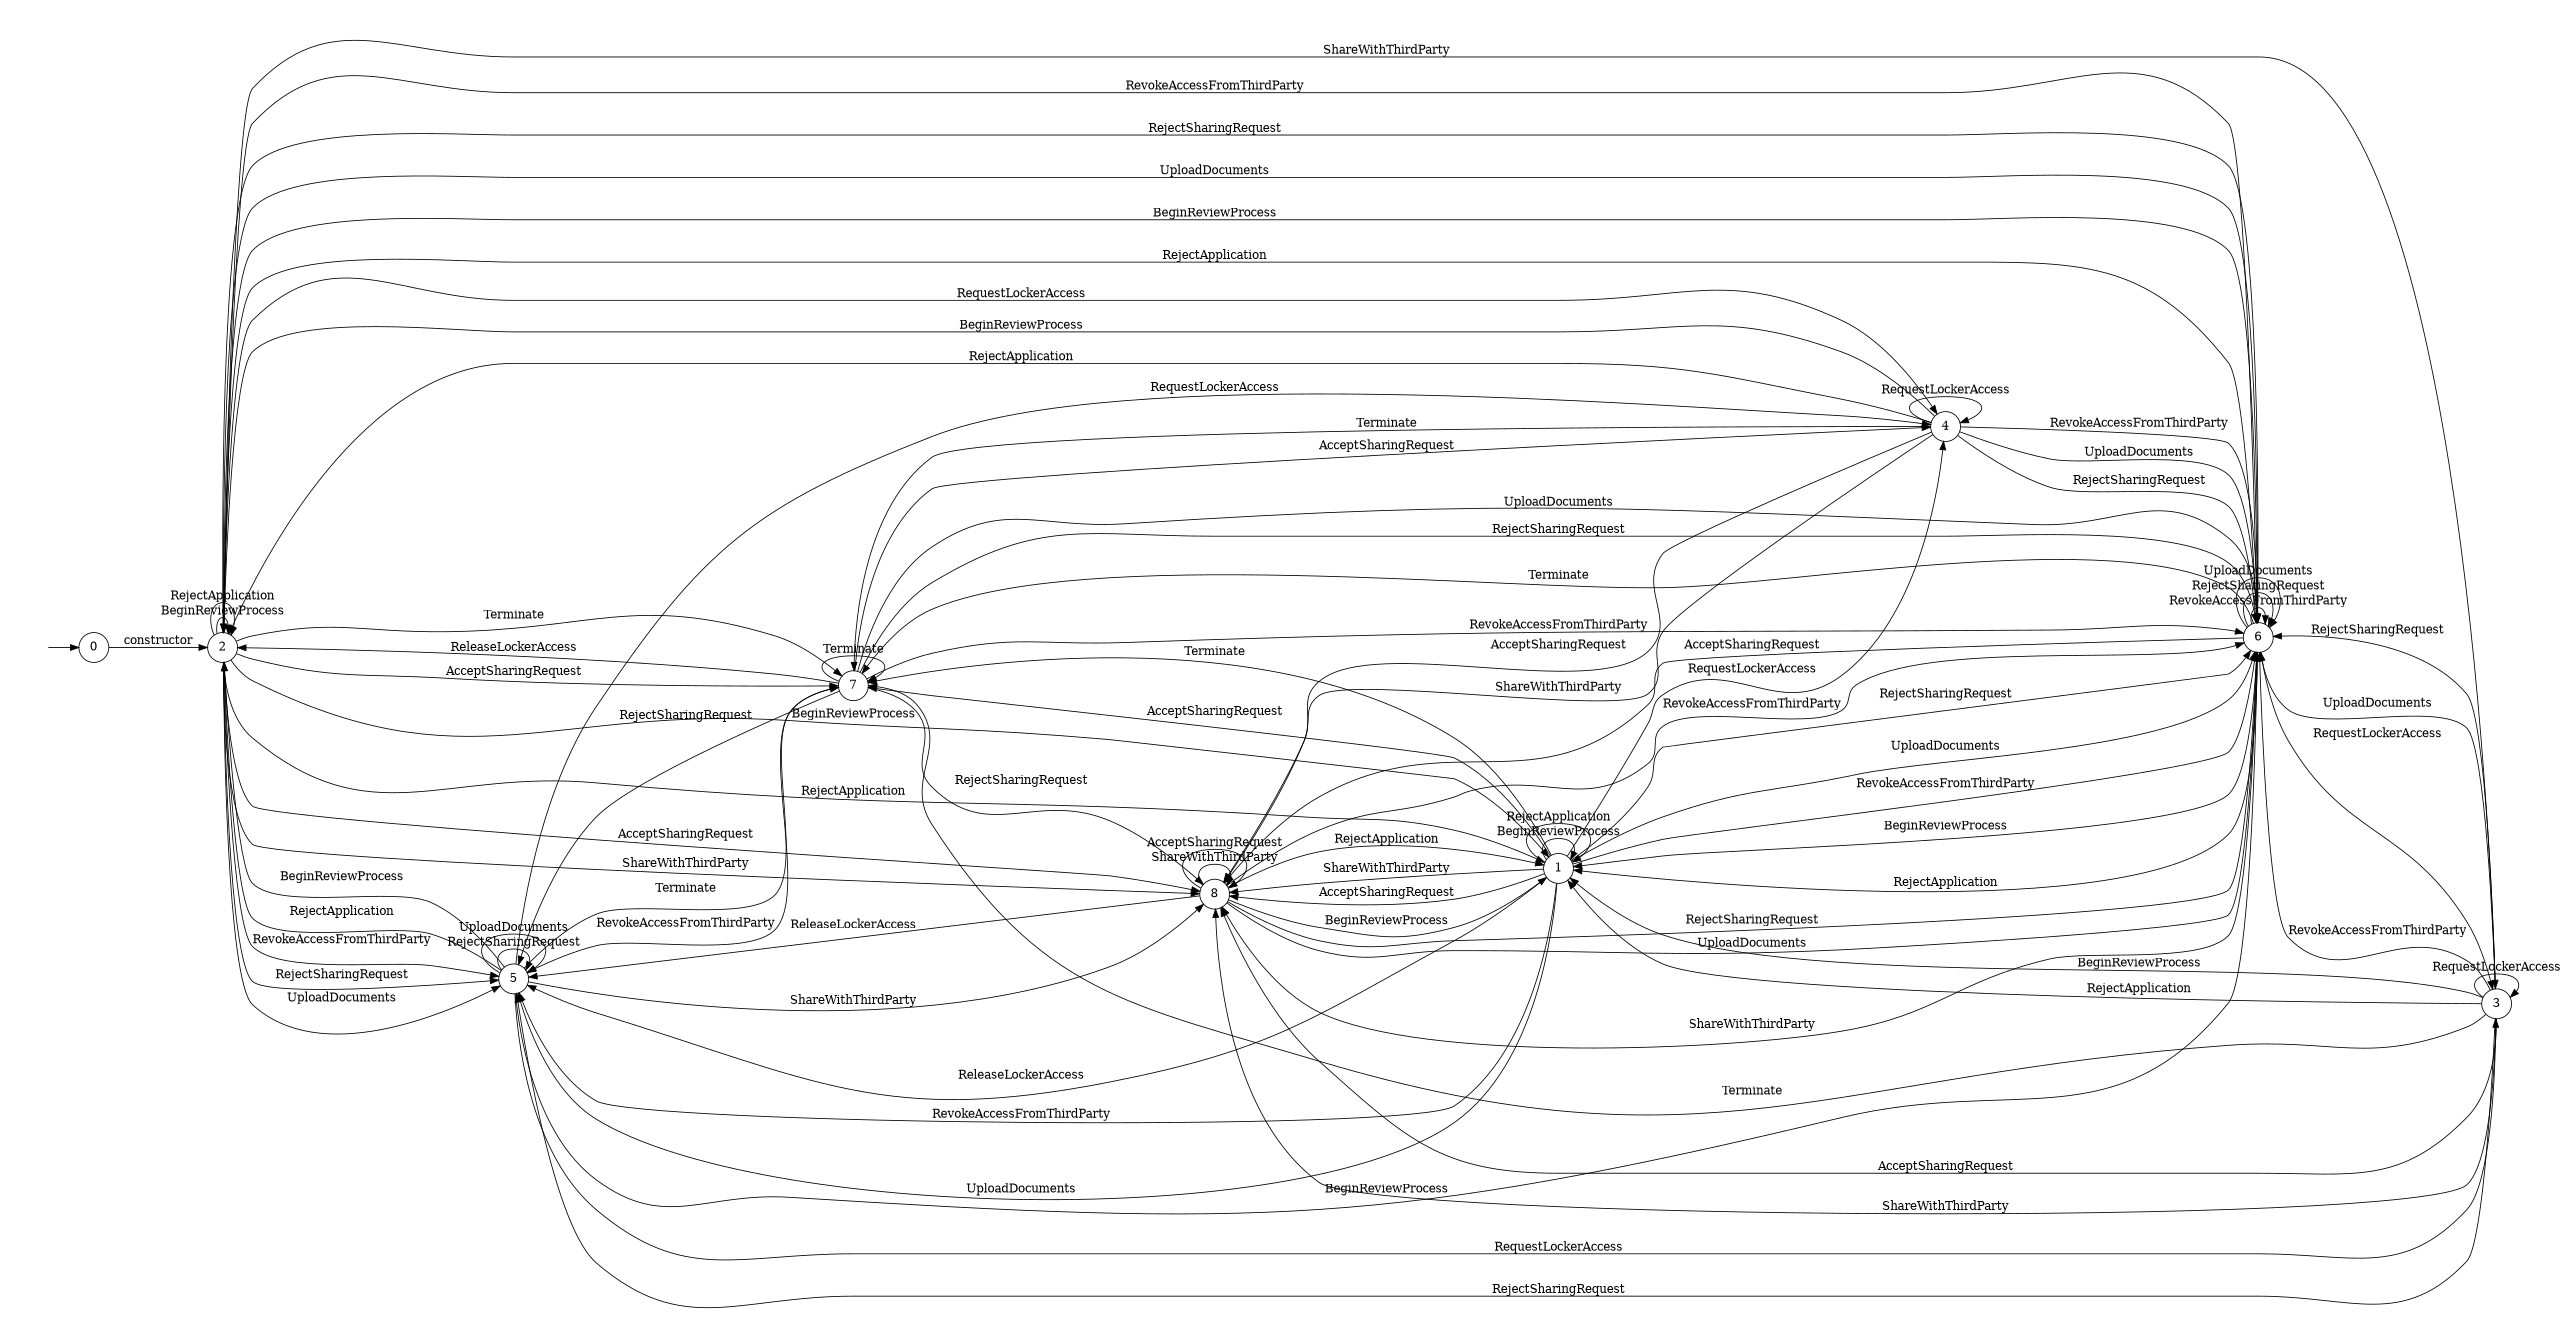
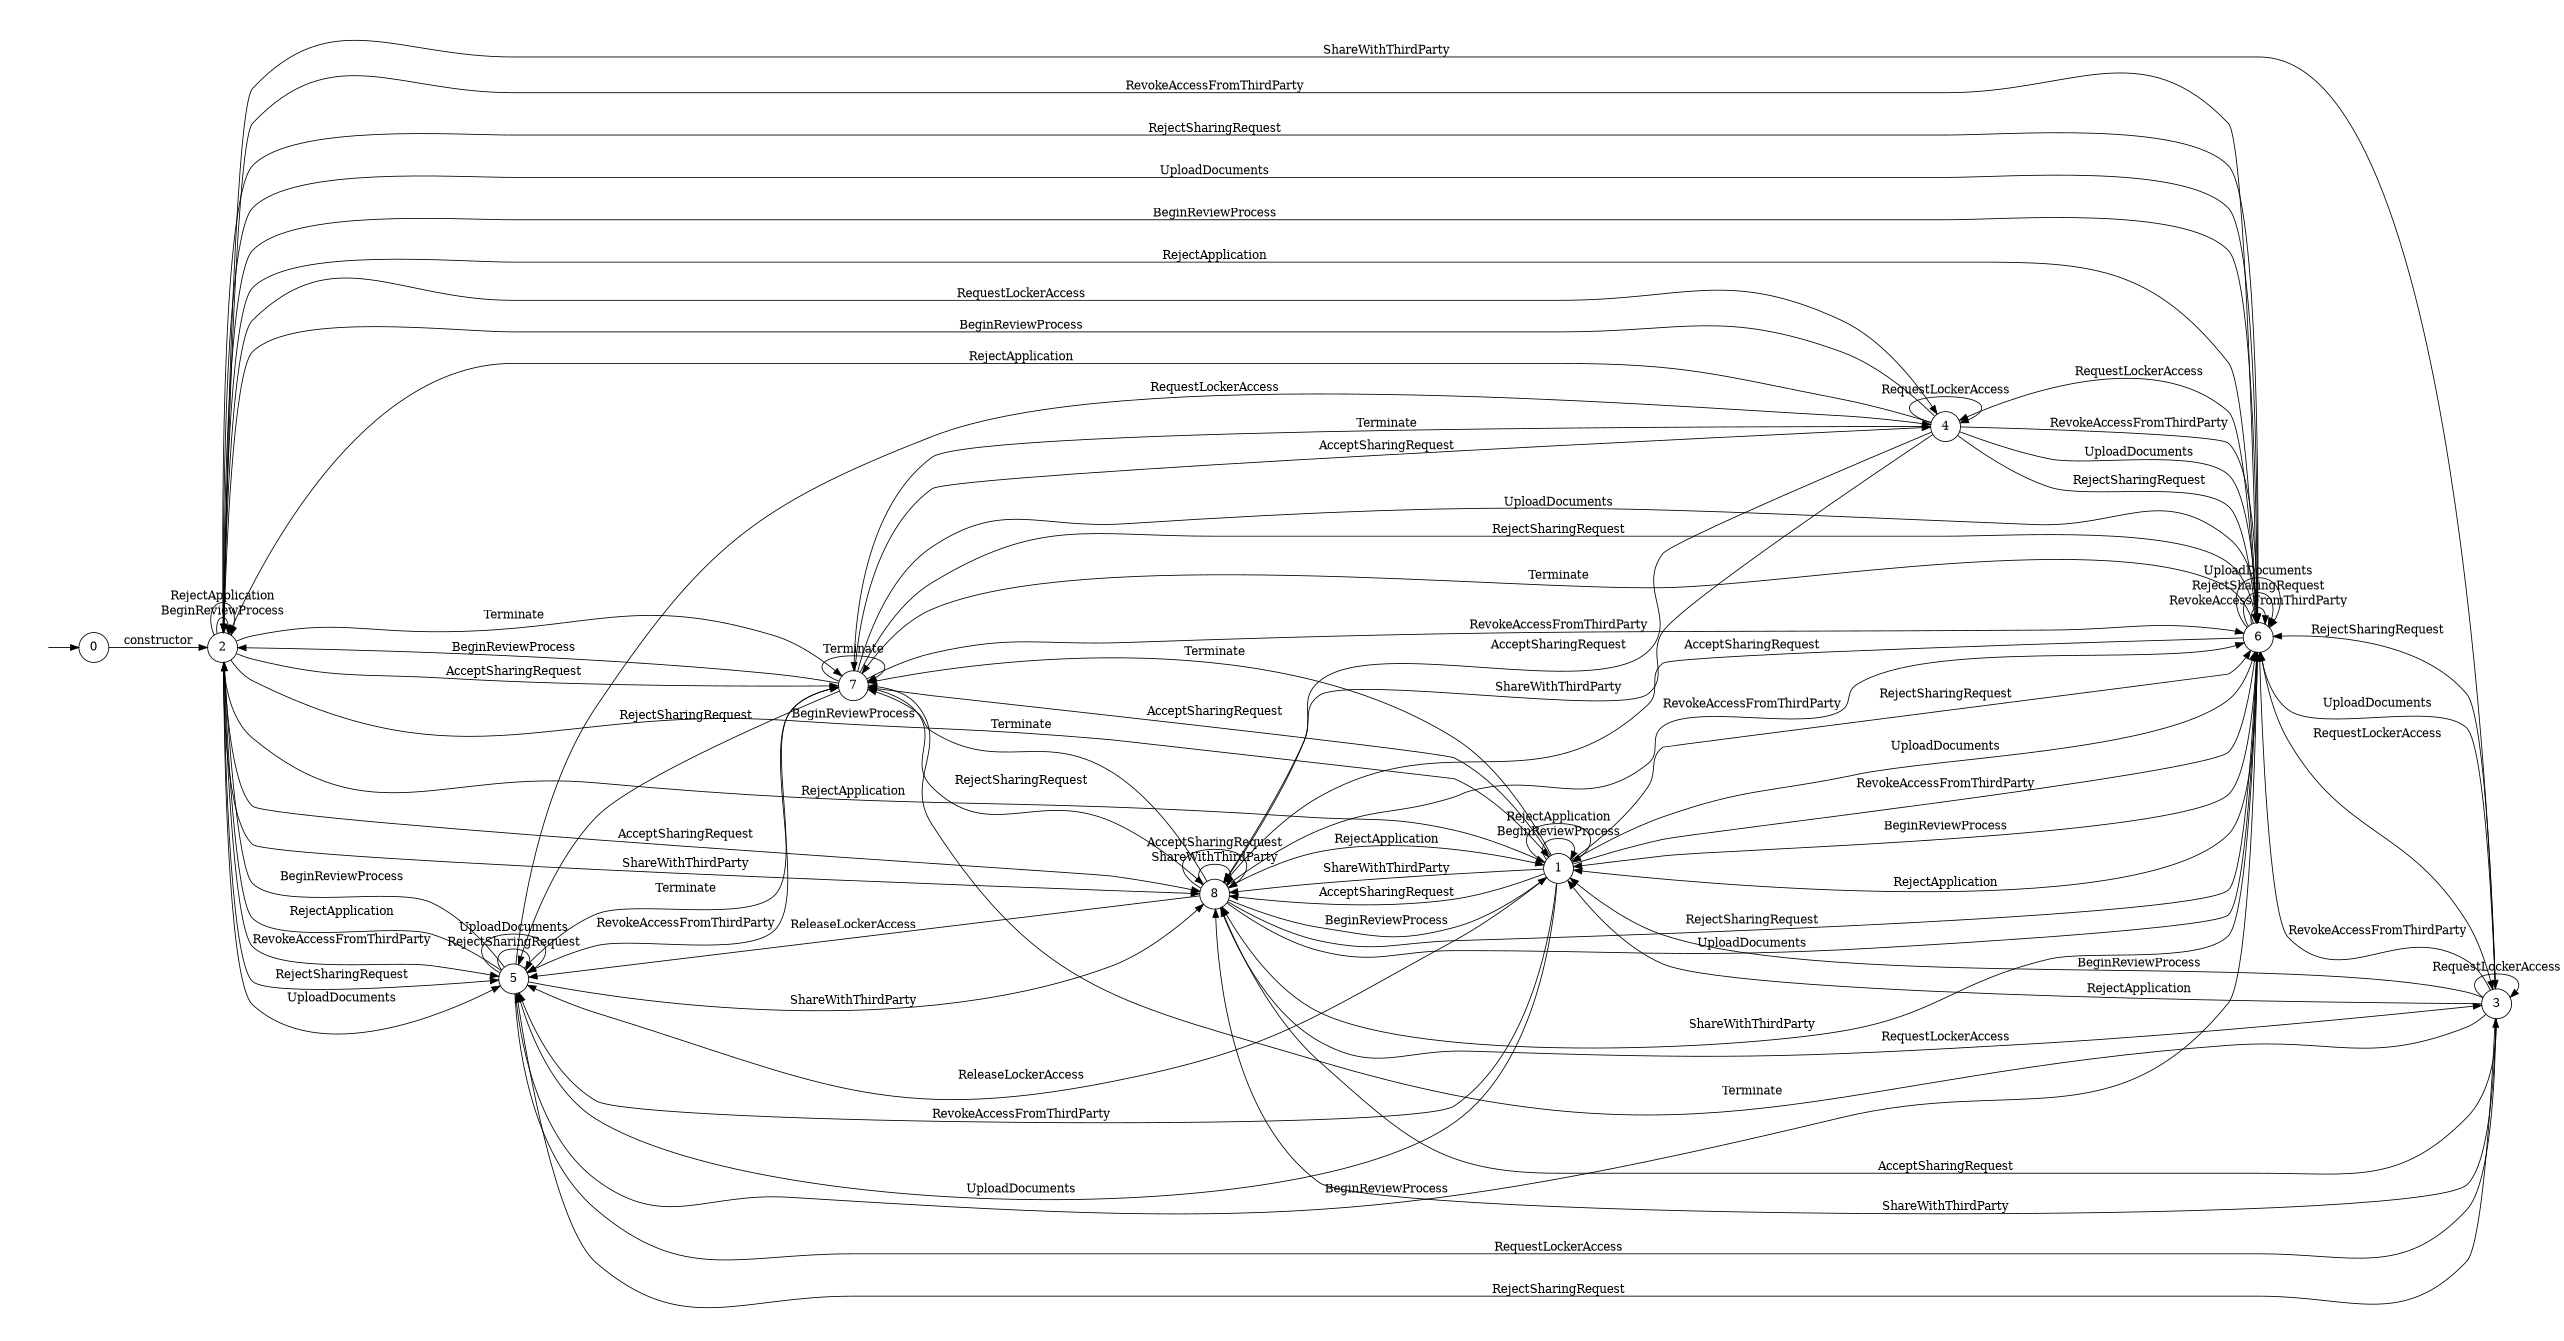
edge "7" -> "2": label "ReleaseLockerAccess" -> "BeginReviewProcess"
edge "1" -> "4": now "6" -> "4"
edge "8" -> "7": added, label "Terminate"
edge "8" -> "3": added, label "RequestLockerAccess"
